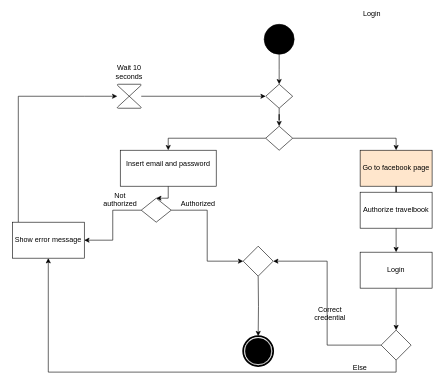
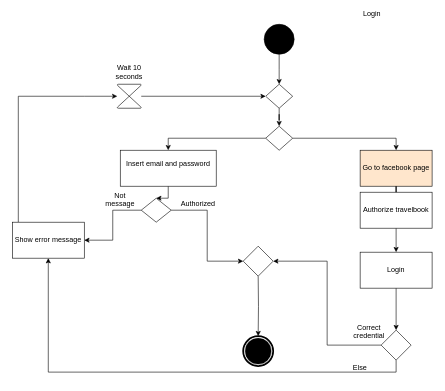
node "Not authorized": label "Not authorized" -> "Not message"
node "Correct credential": moved (330, 318) -> (369, 336)
